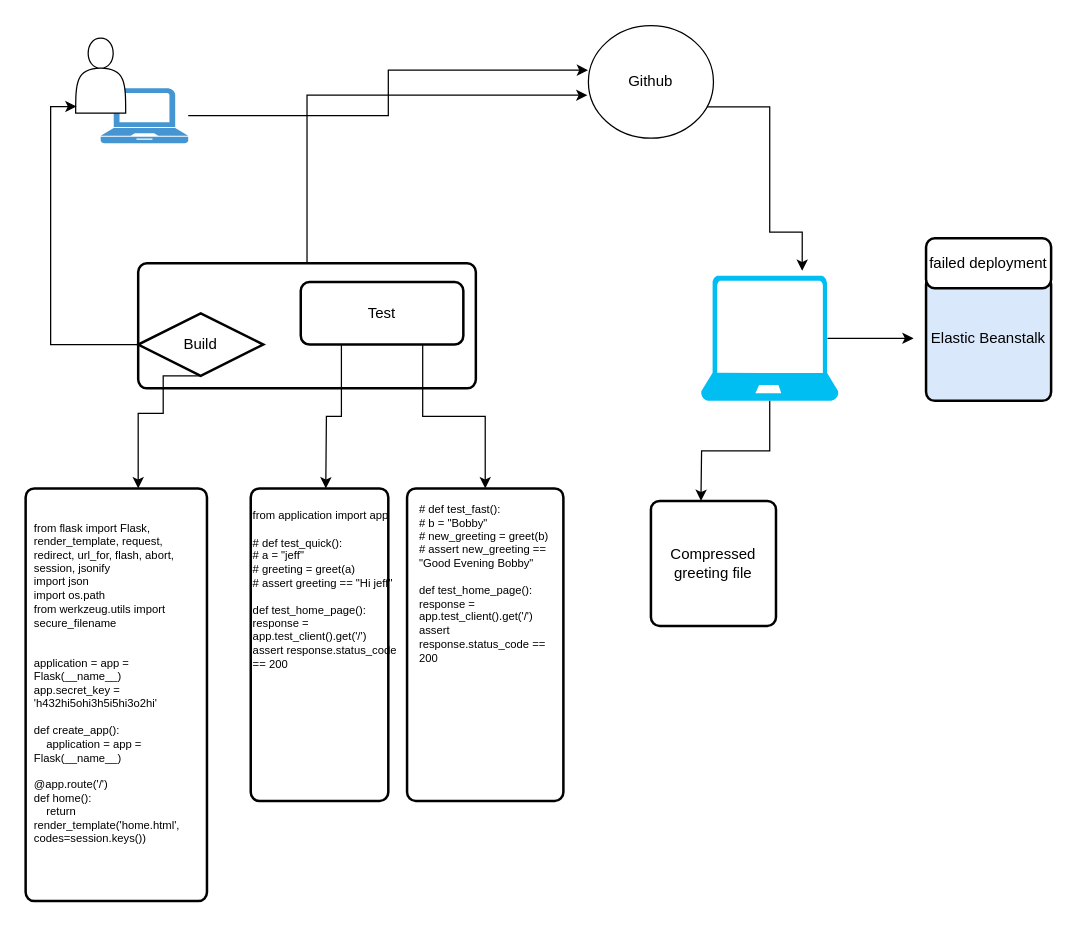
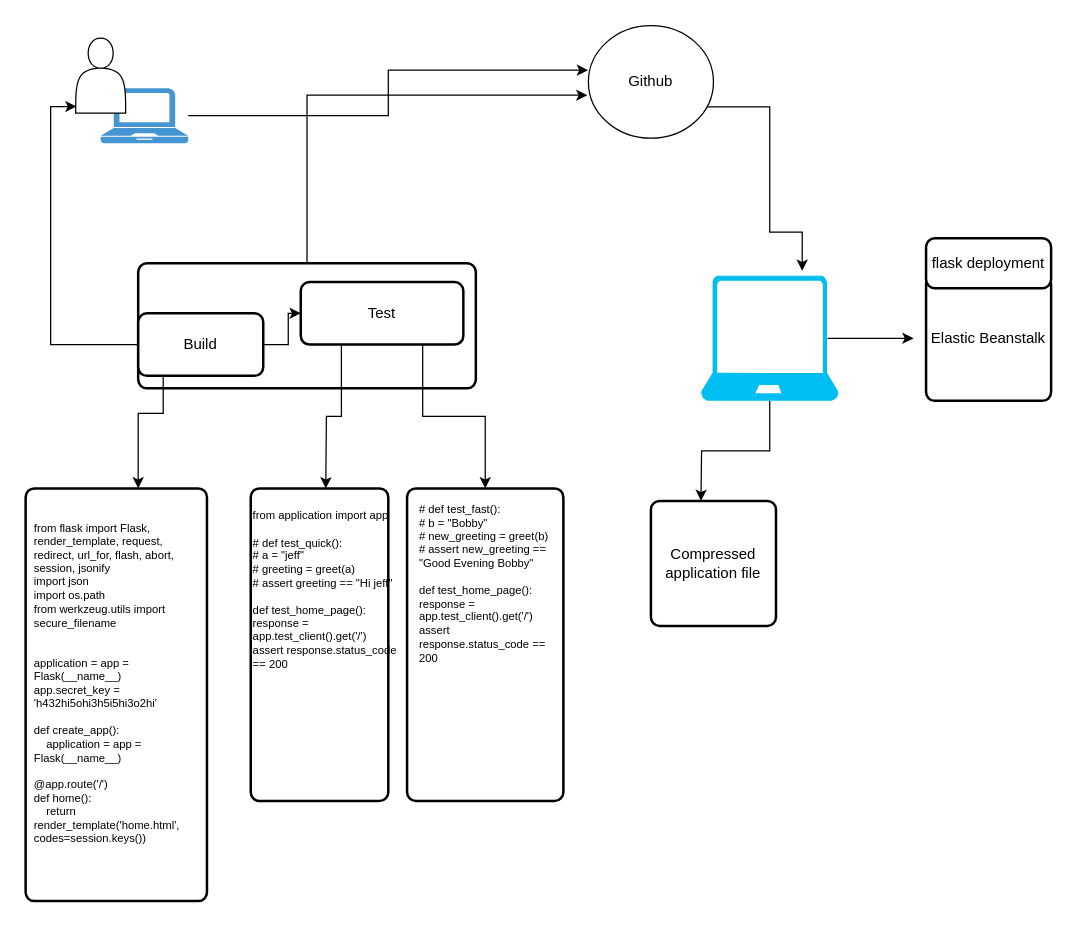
node "failed deployment": label "failed deployment" -> "flask deployment"
node "Elastic Beanstalk": fillcolor #dae8fc -> #ffffff
edge "Build" -> "Test": added
node "Build": shape diamond -> rounded rectangle
node "Compressed greeting file": label "Compressed greeting file" -> "Compressed application file"
